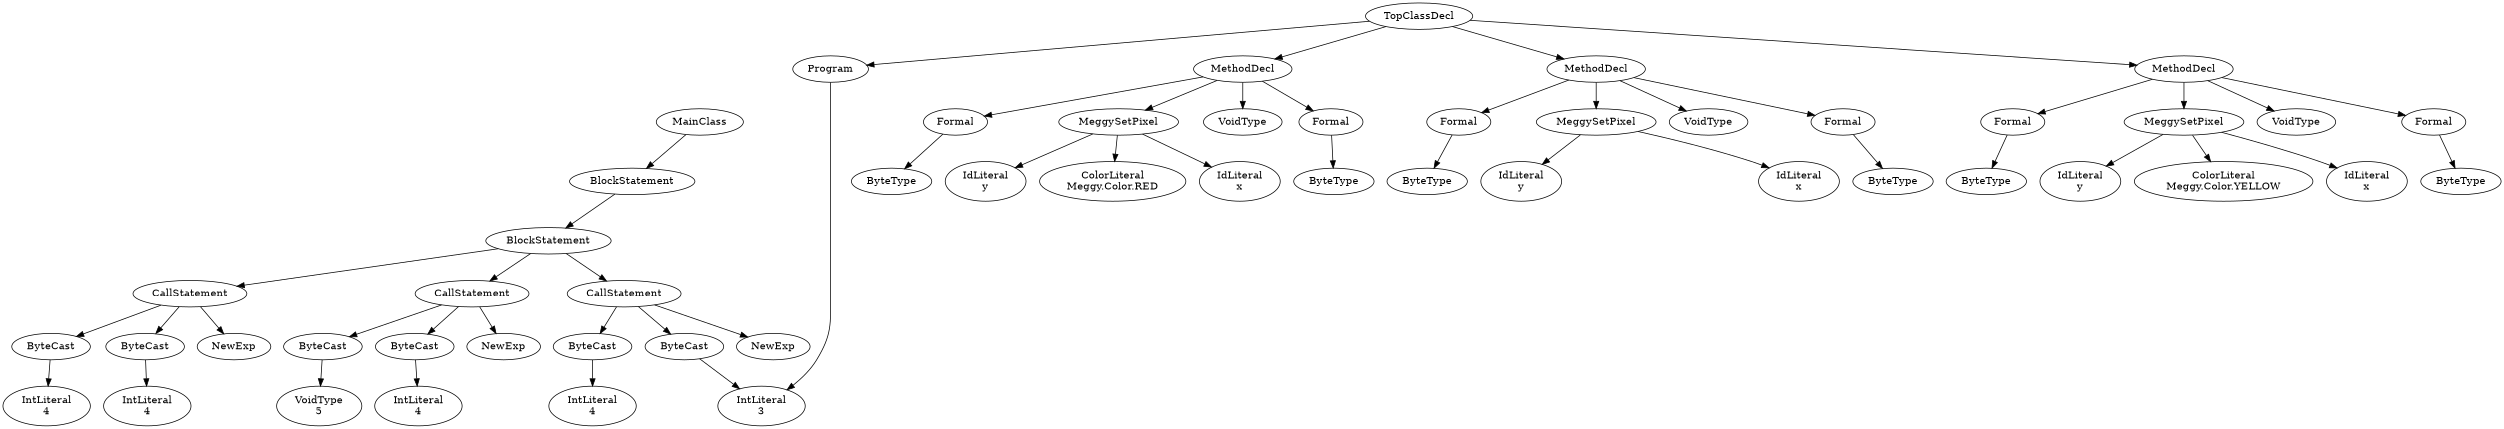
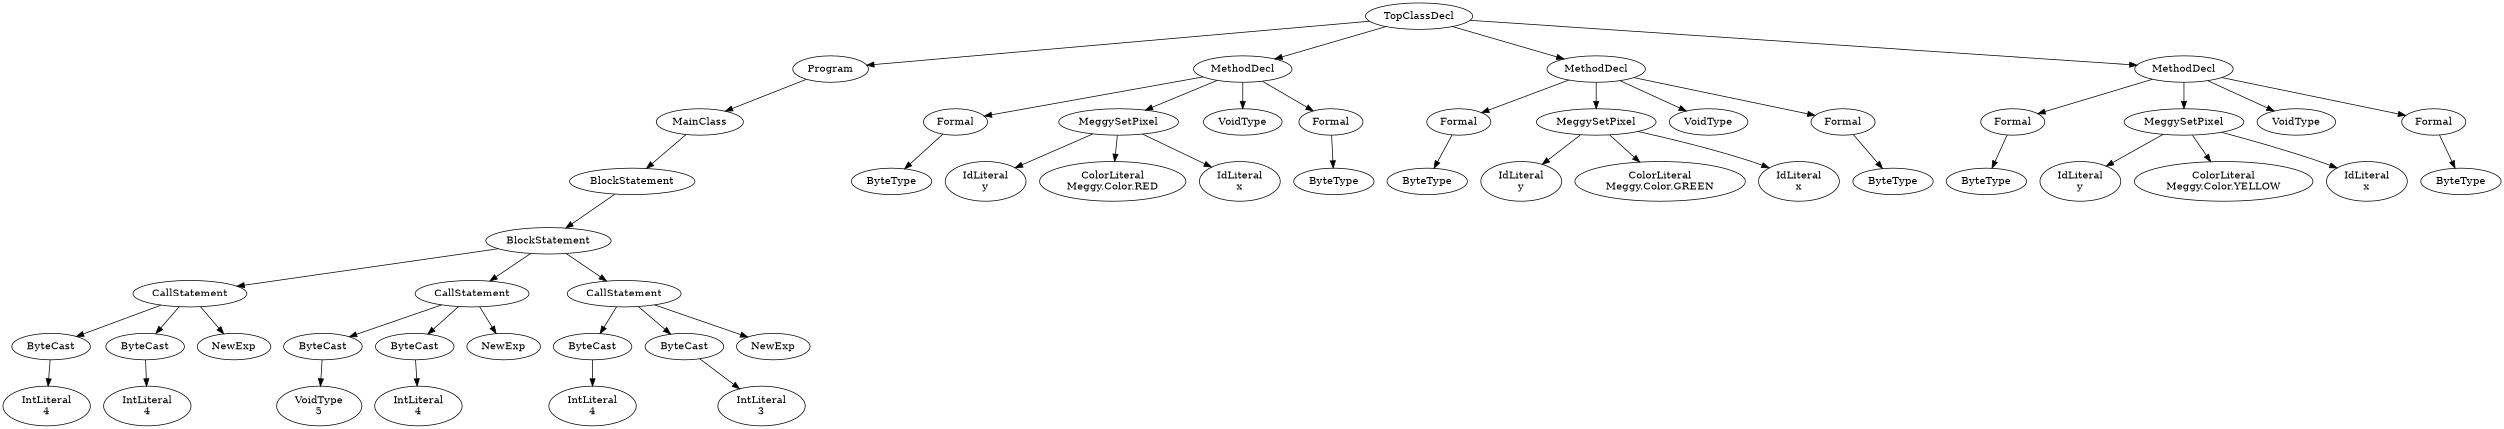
node "ColorLiteral Meggy.Color.GREEN": added
edge "Program" -> "IntLiteral 3": now "Program" -> "MainClass"
